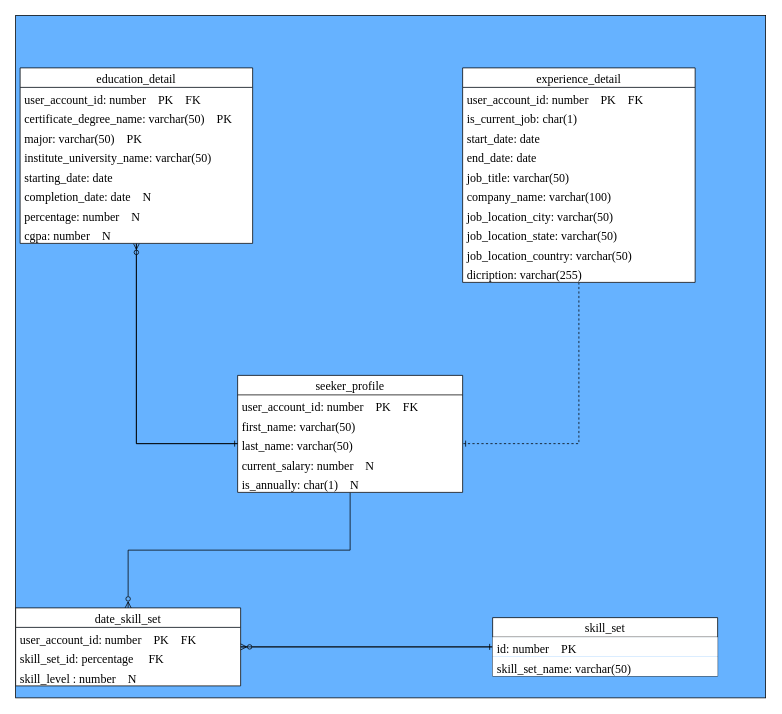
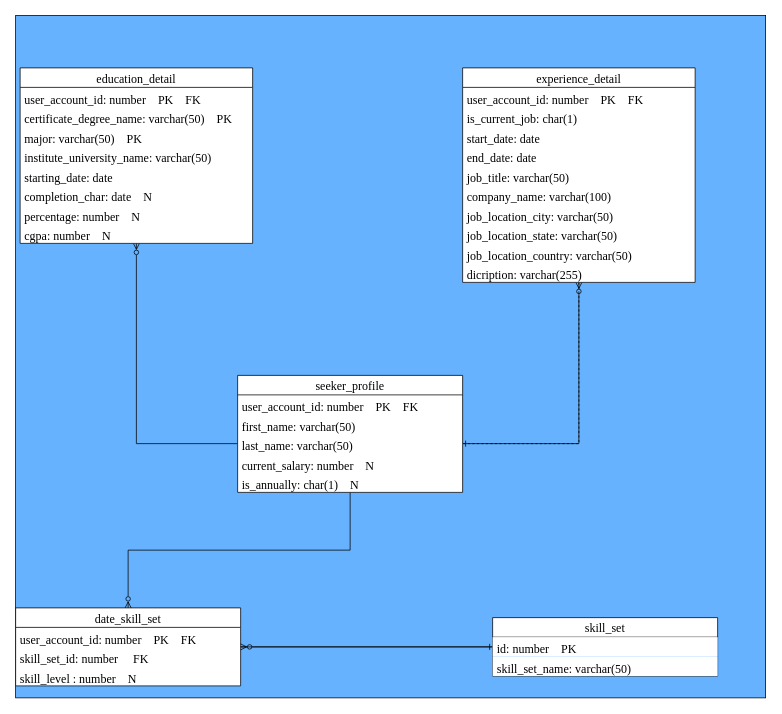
node "completion_date: date N": label "completion_date: date N" -> "completion_char: date N"
edge "education_detail" -> "last_name: varchar(50)": removed
edge "seeker_profile" -> "experience_detail": added
node "skill_set_id: percentage FK": label "skill_set_id: percentage FK" -> "skill_set_id: number FK"
